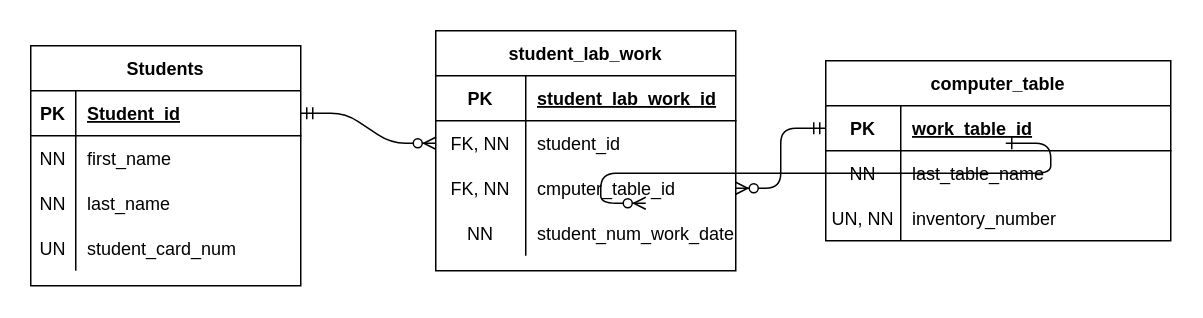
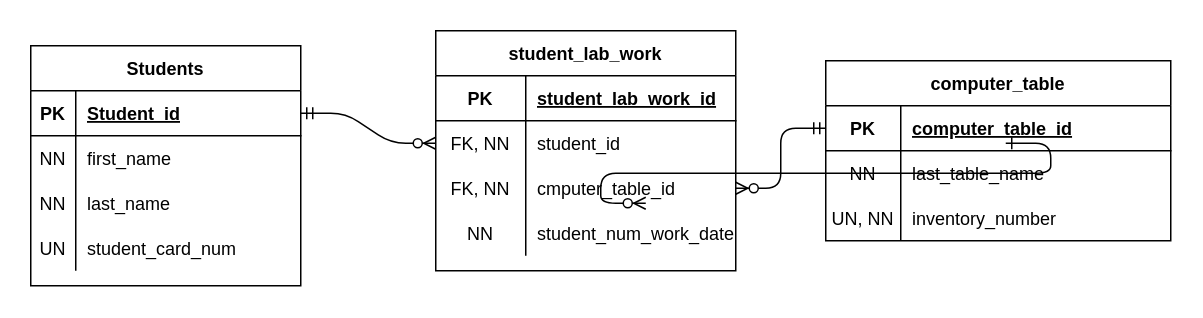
node "work_table_id": label "work_table_id" -> "computer_table_id"
